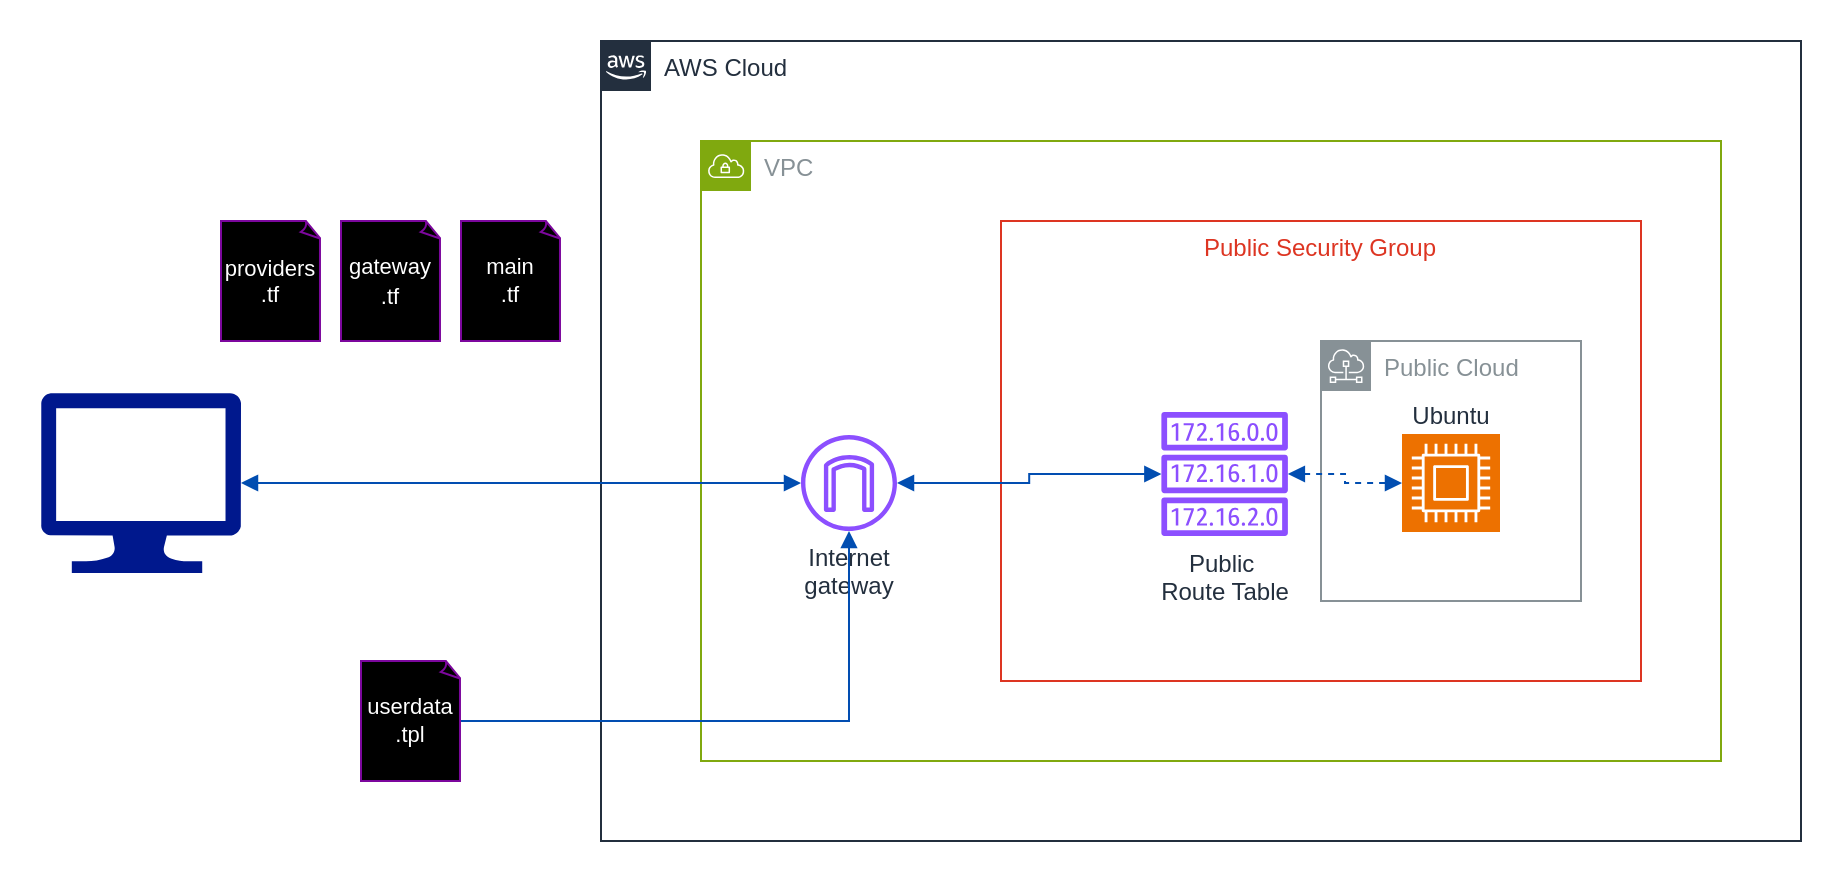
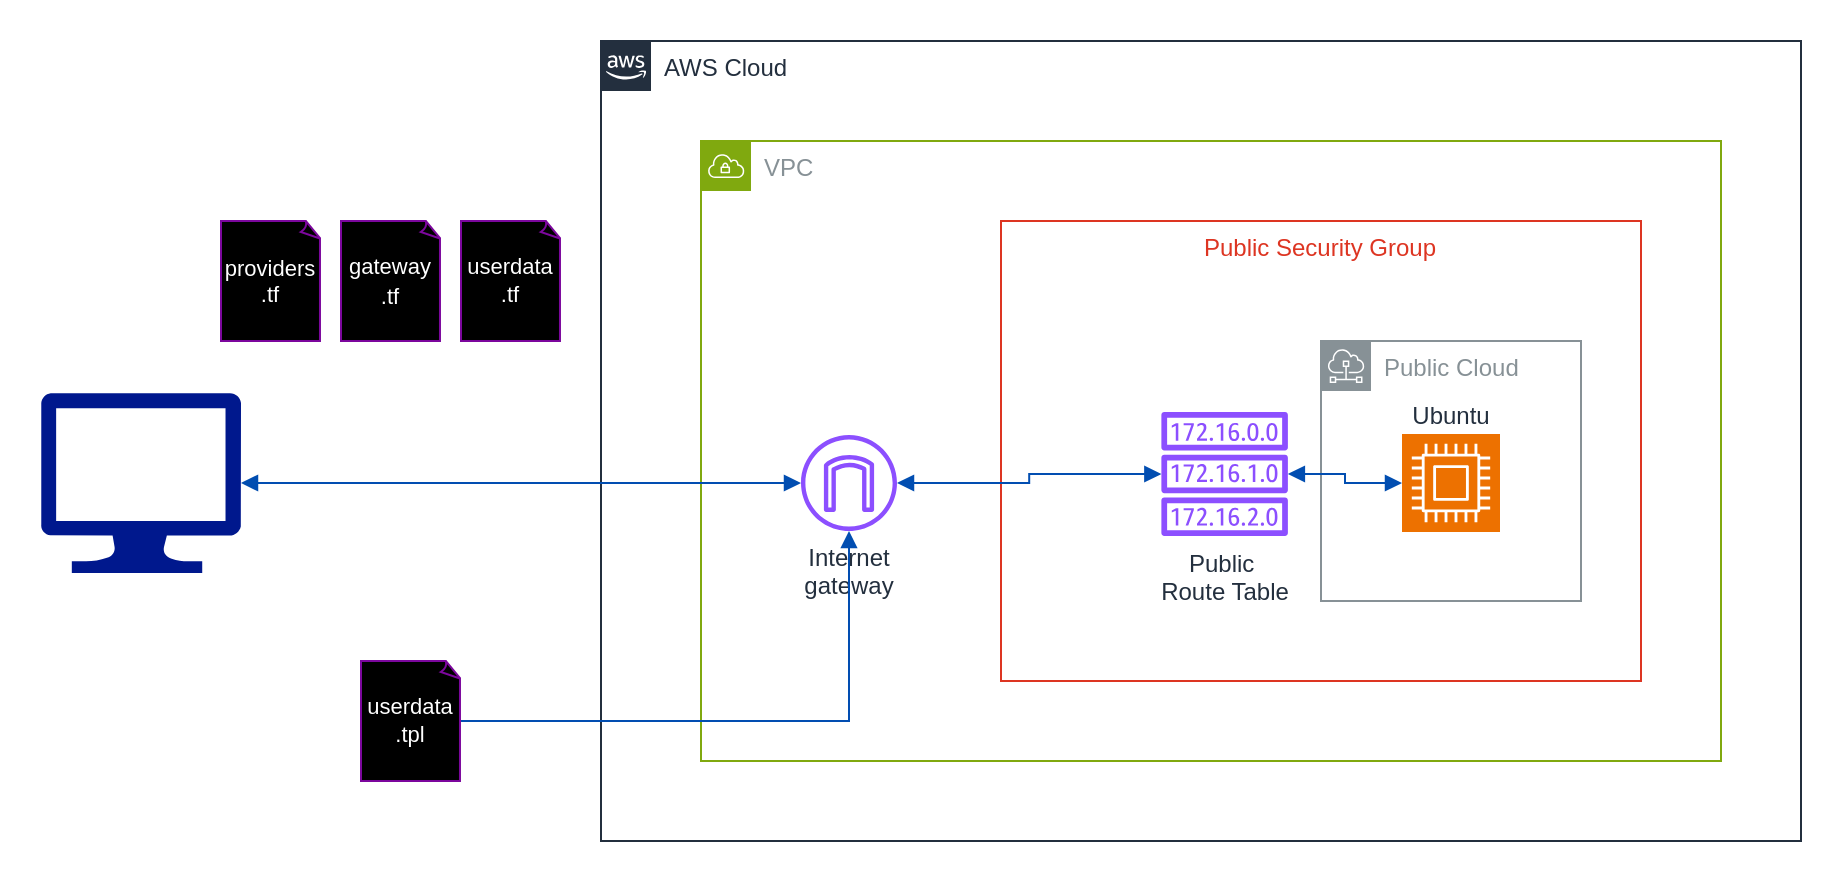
node "main .tf": label "main .tf" -> "userdata .tf"
edge "Public Route Table" -- "Ubuntu": style dashed -> solid
